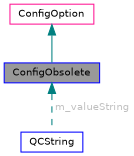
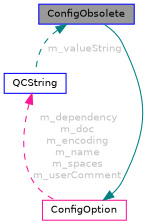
edge "ConfigOption" -> "QCString": added, label "m_dependency m_doc m_encoding m_name m_spaces m_userComment"
